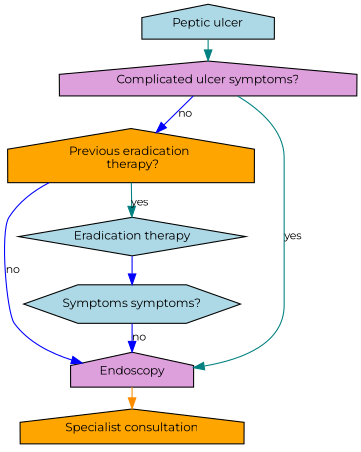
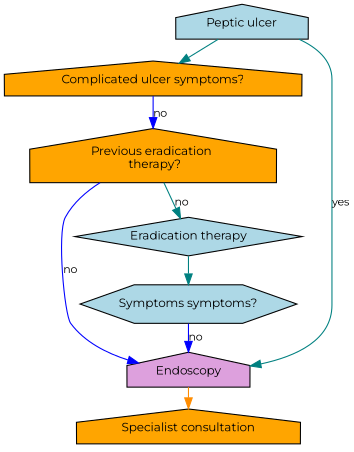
node "Complicated ulcer symptoms?": fillcolor plum -> orange
edge "Previous eradication therapy?" -> "Eradication therapy": label "yes" -> "no"
edge "Complicated ulcer symptoms?" -> "Endoscopy": now "Peptic ulcer" -> "Endoscopy"
edge "Eradication therapy" -> "Symptoms symptoms?": color blue -> teal
